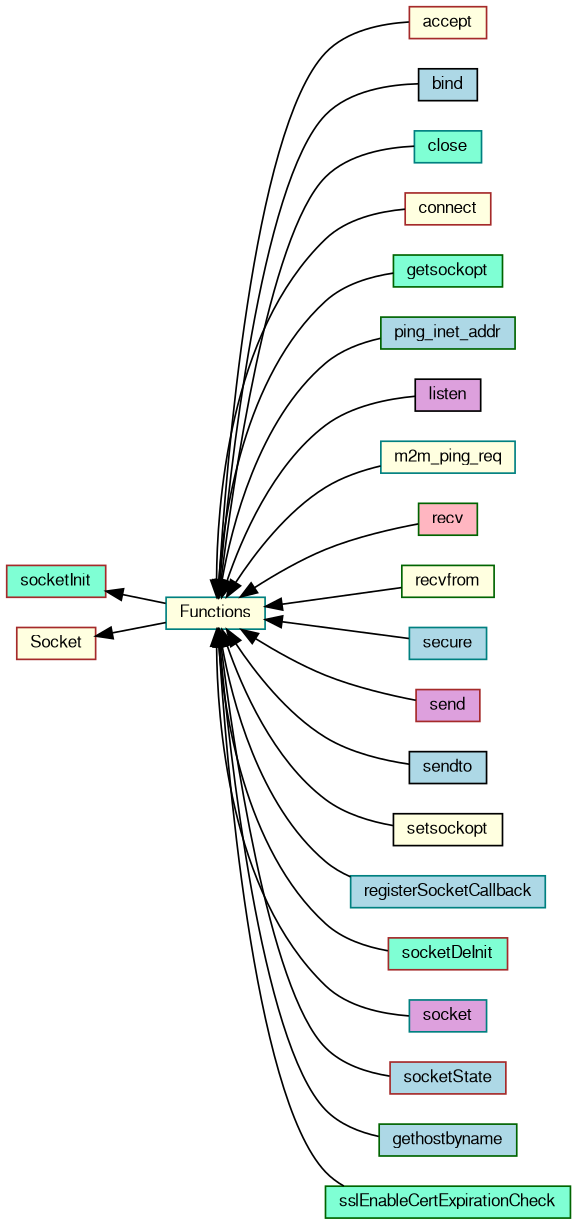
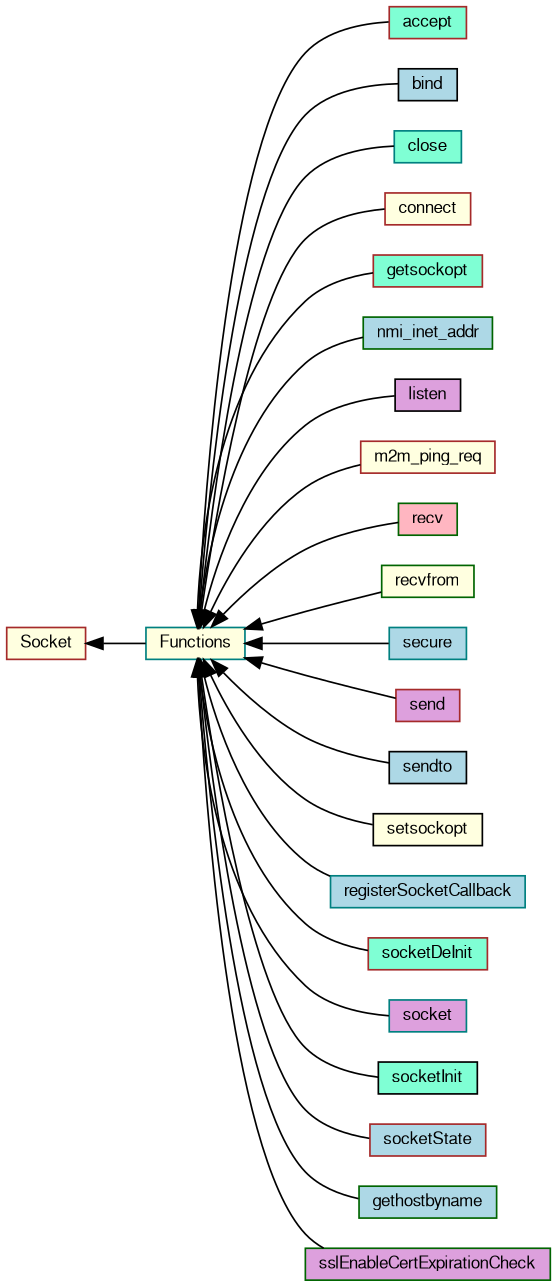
node "accept": fillcolor lightyellow -> aquamarine
node "getsockopt": color darkgreen -> brown
node "ping_inet_addr": label "ping_inet_addr" -> "nmi_inet_addr"
node "m2m_ping_req": color teal -> brown
node "socketInit": color brown -> black
edge "Functions" -> "socketInit": reversed
node "sslEnableCertExpirationCheck": fillcolor aquamarine -> plum
